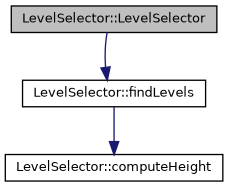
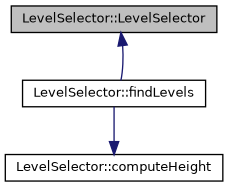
edge "LevelSelector::LevelSelector" -> "LevelSelector::findLevels": reversed
